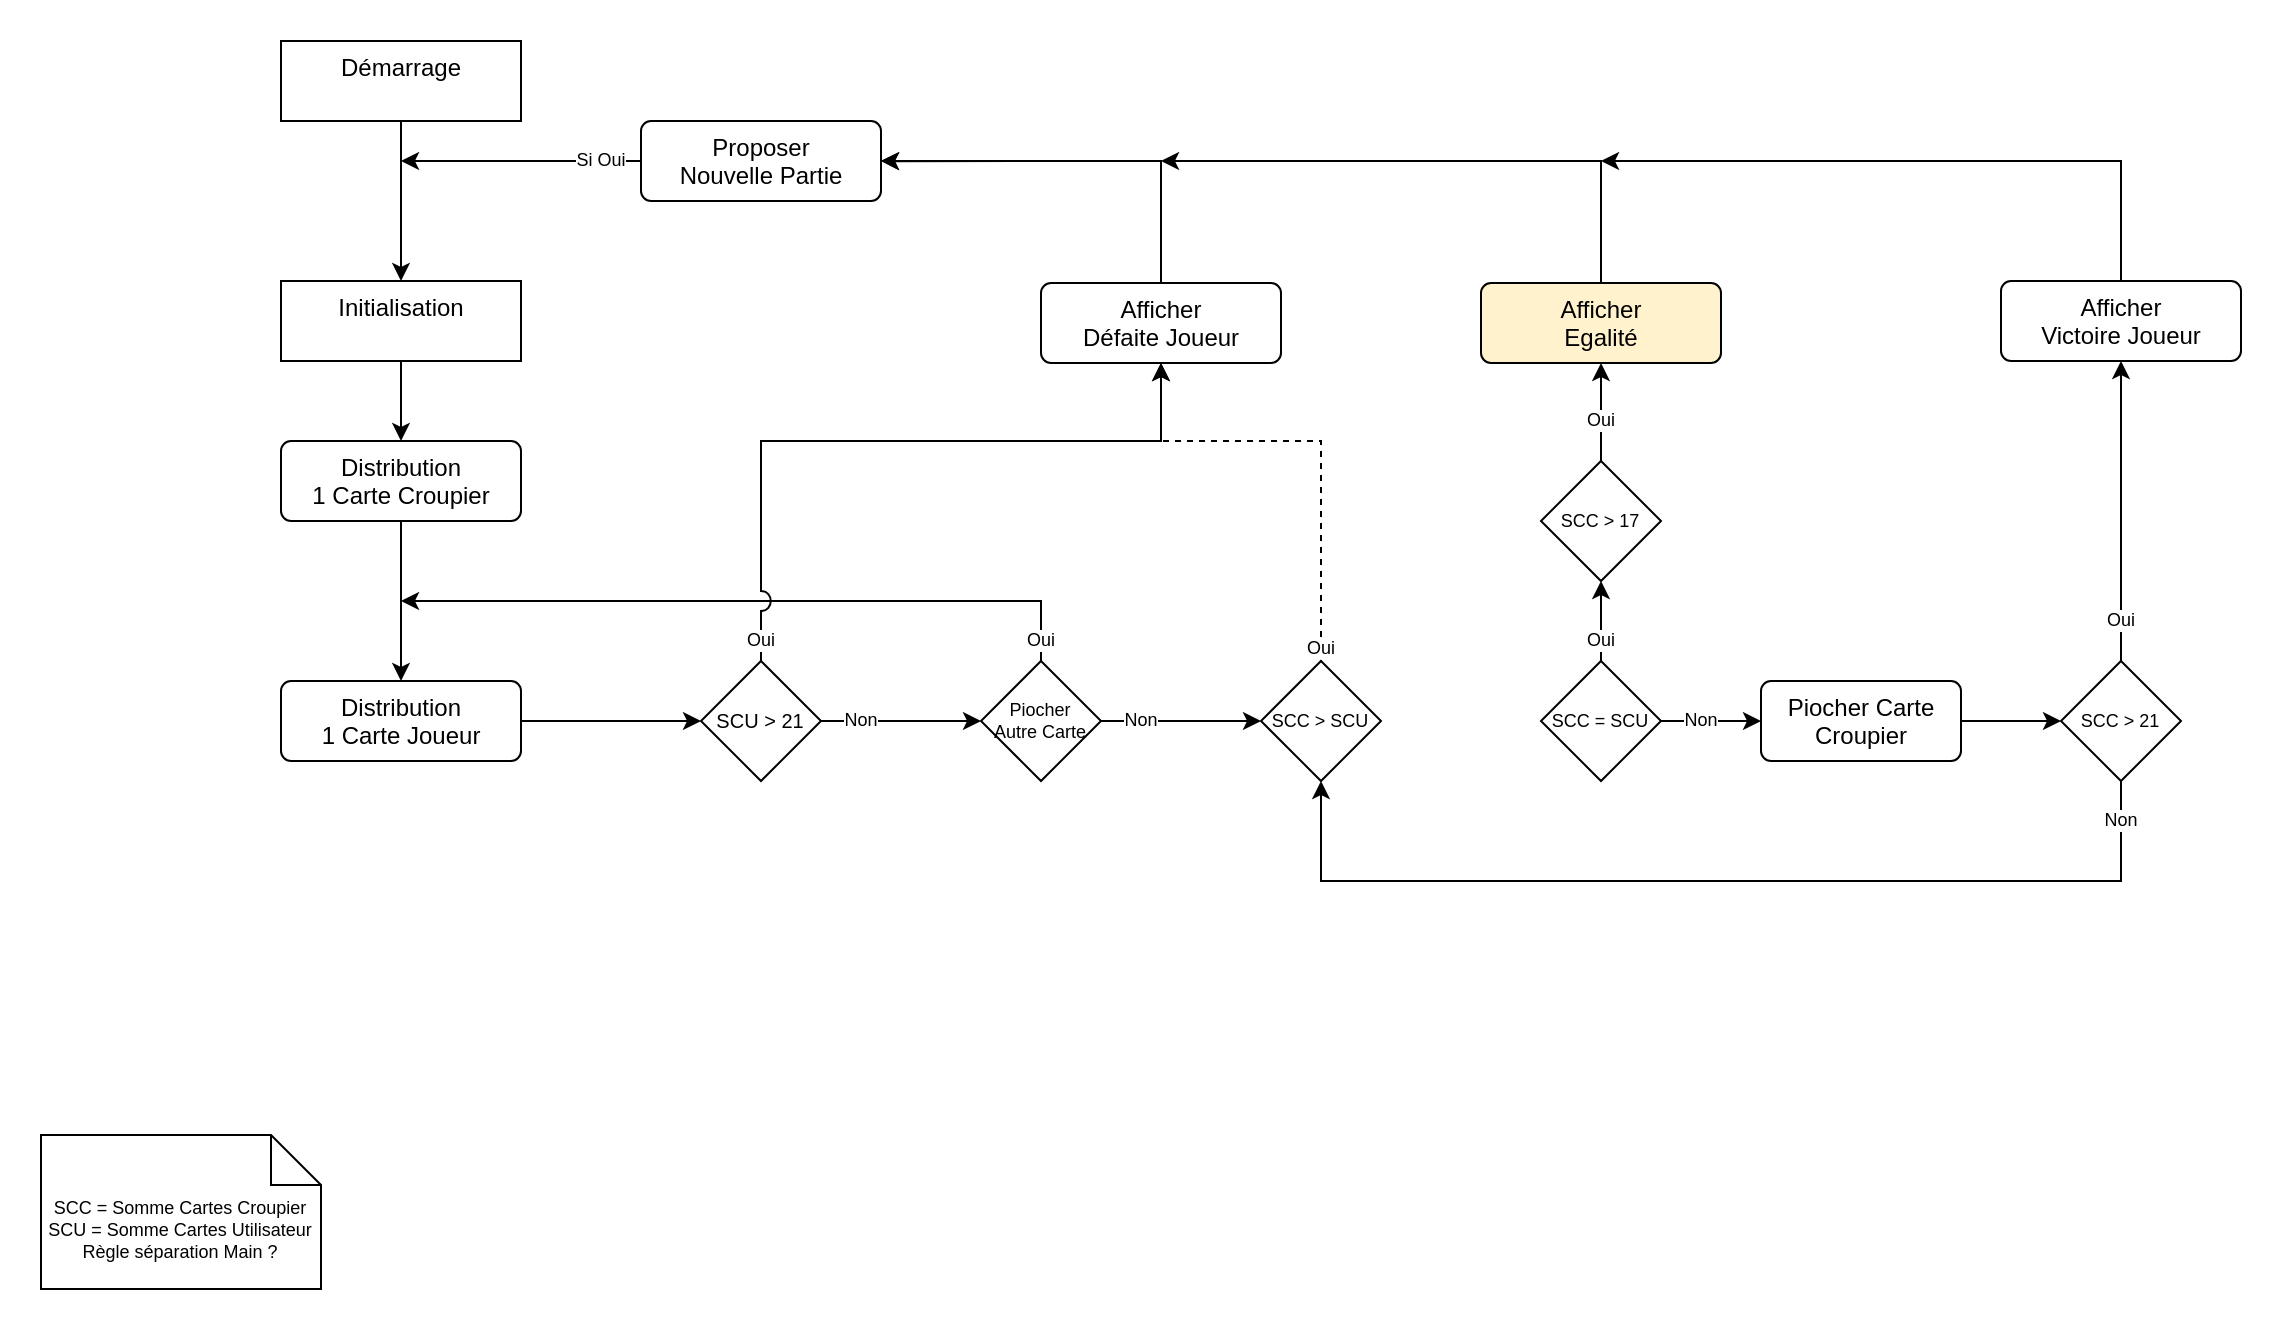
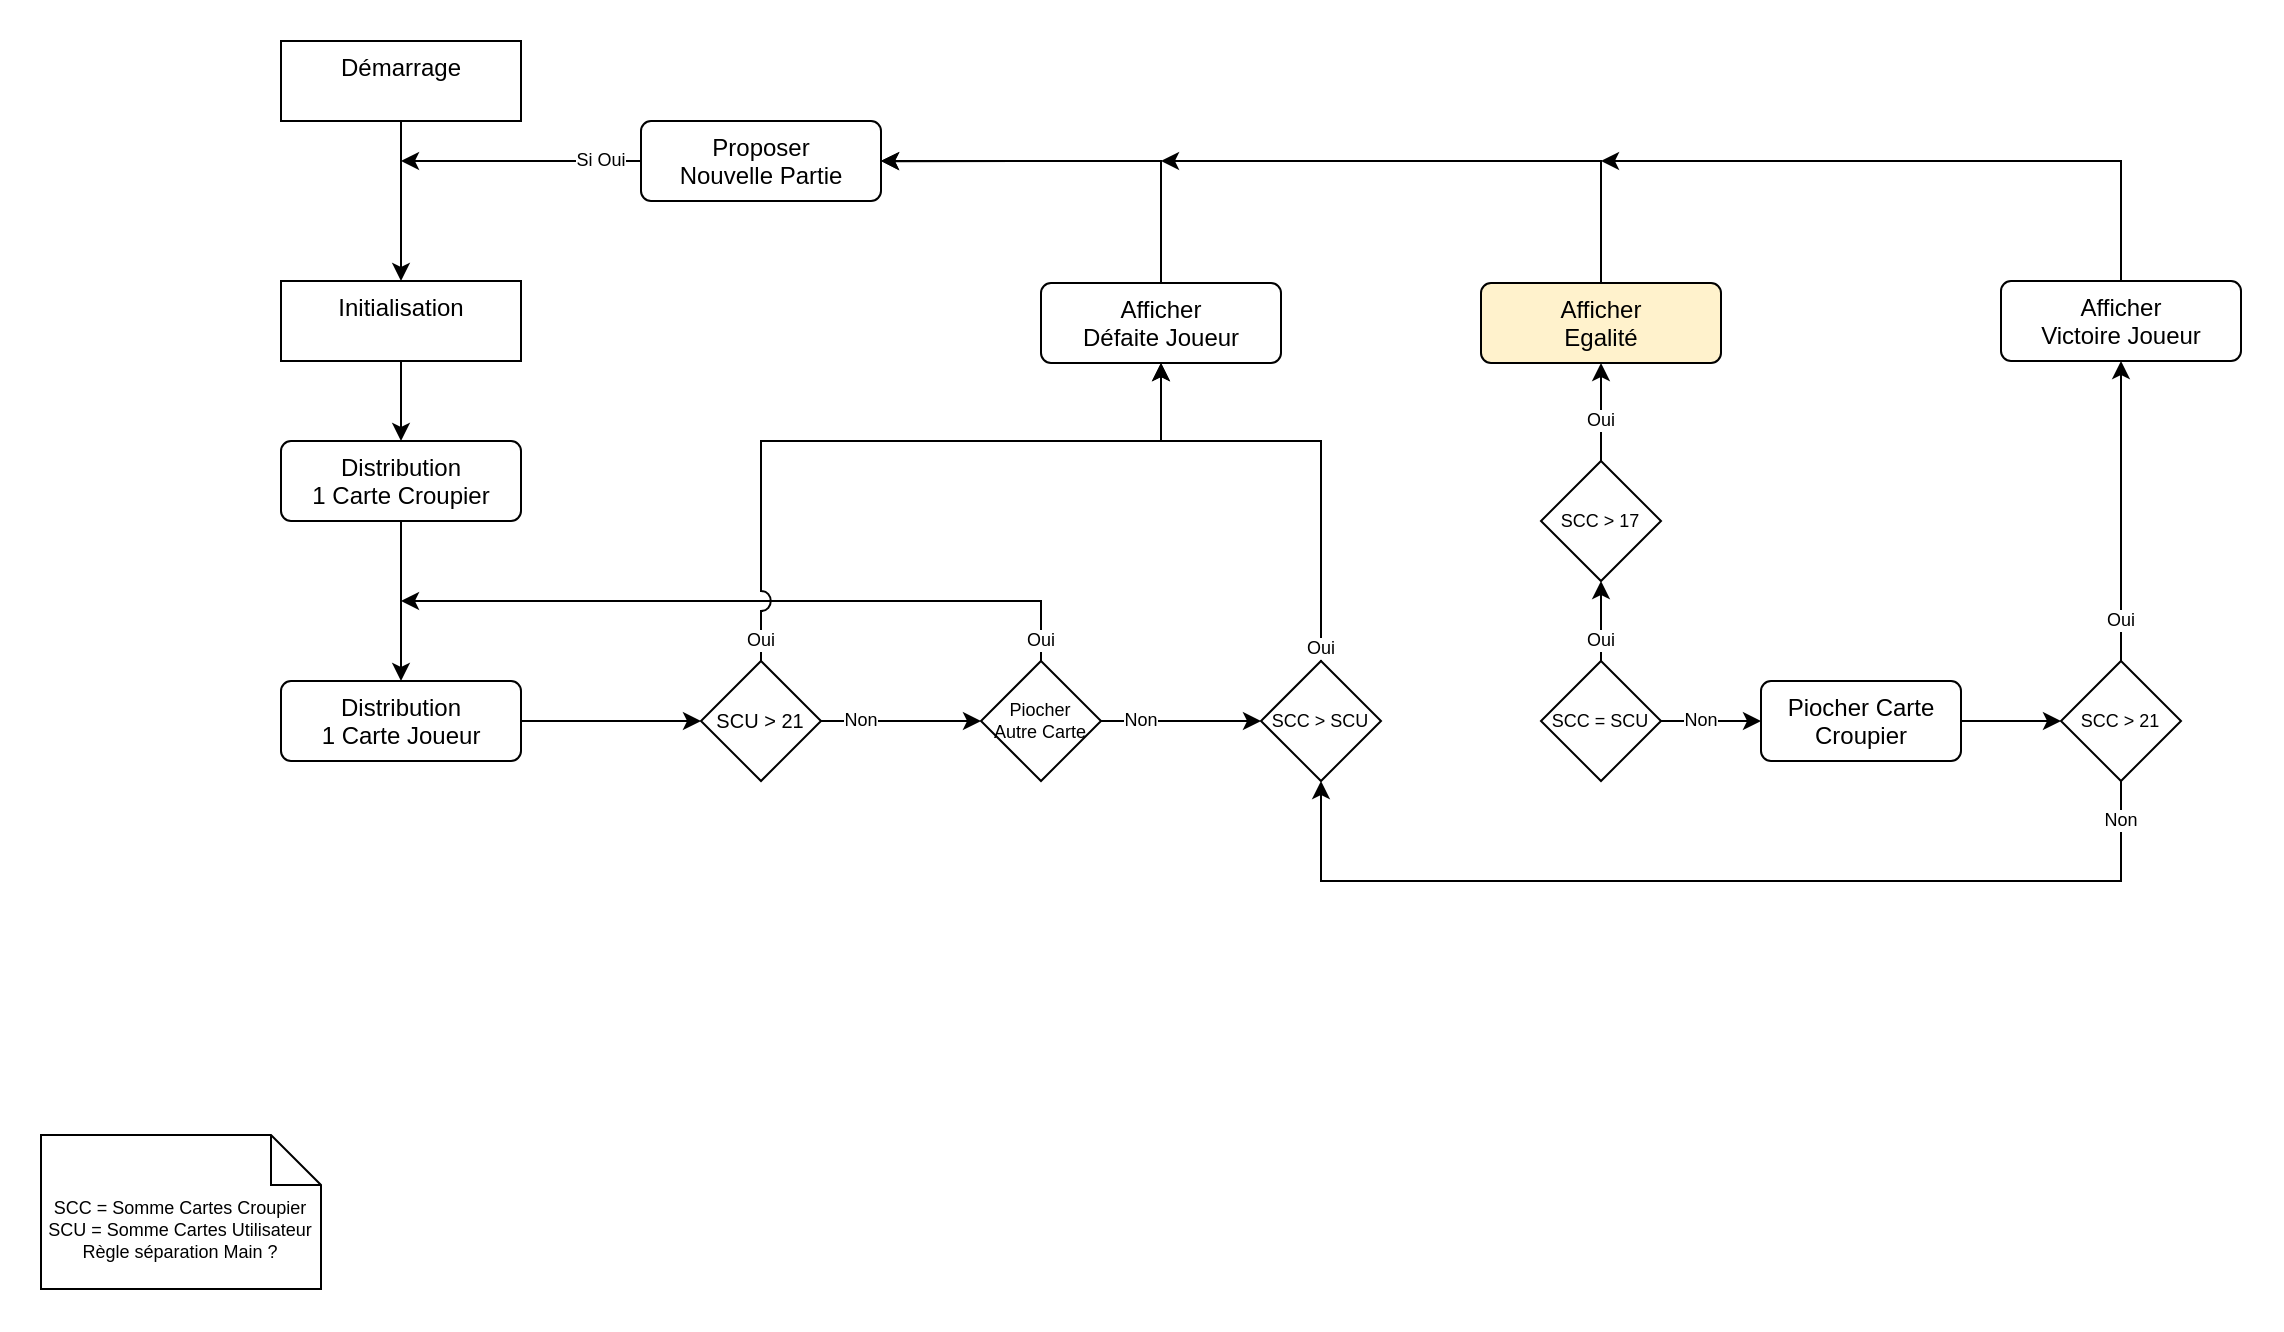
edge "SCC > SCU" -> "Afficher Défaite Joueur": style dashed -> solid
